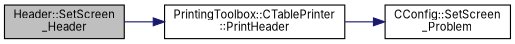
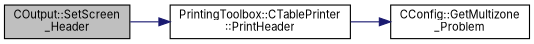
node "Header::SetScreen _Header": label "Header::SetScreen _Header" -> "COutput::SetScreen _Header"
node "CConfig::SetScreen _Problem": label "CConfig::SetScreen _Problem" -> "CConfig::GetMultizone _Problem"
